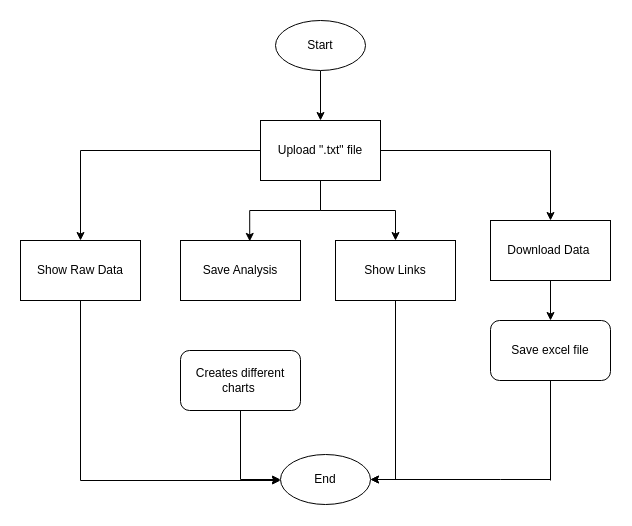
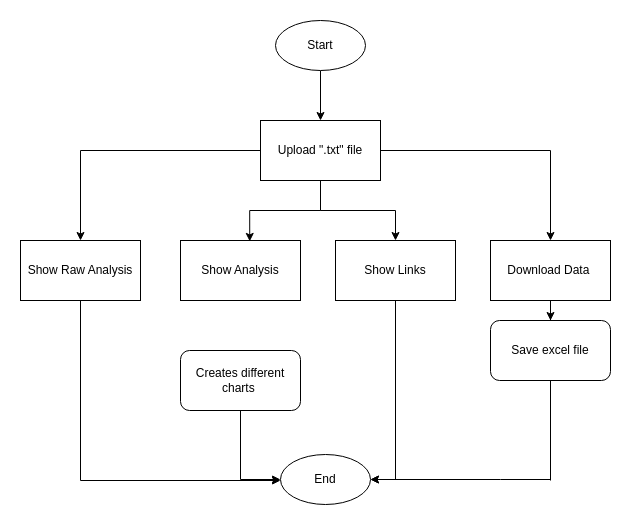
node "Download Data": moved (551, 251) -> (551, 271)
node "Show Raw Data": label "Show Raw Data" -> "Show Raw Analysis"
node "Save Analysis": label "Save Analysis" -> "Show Analysis"
